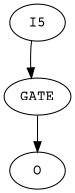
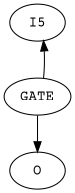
edge "I5" -> "GATE": reversed
